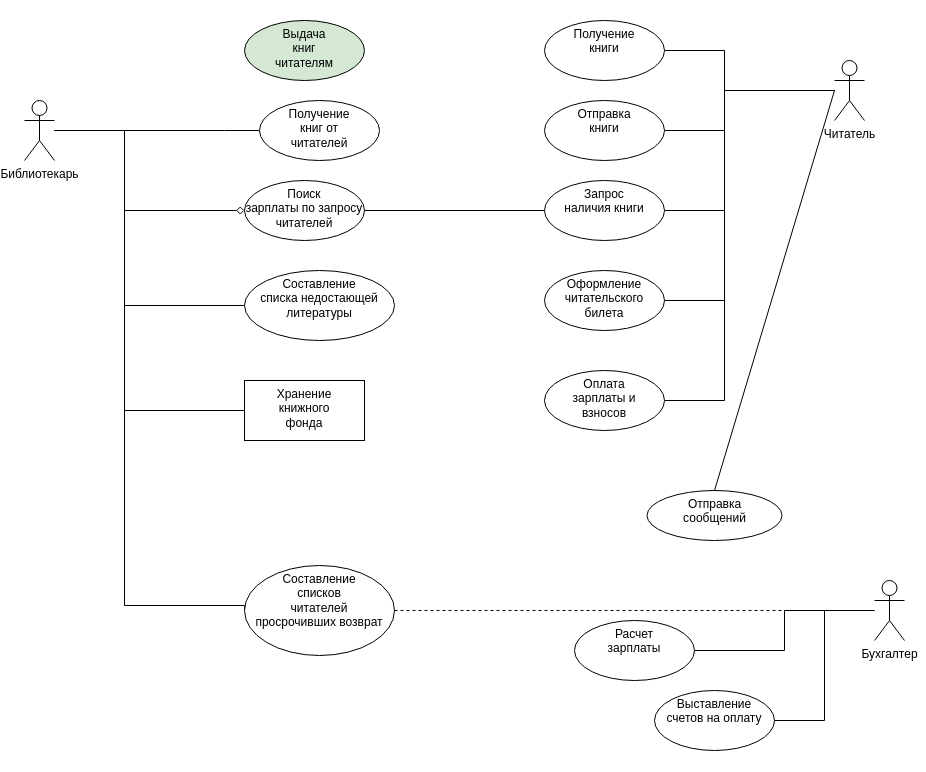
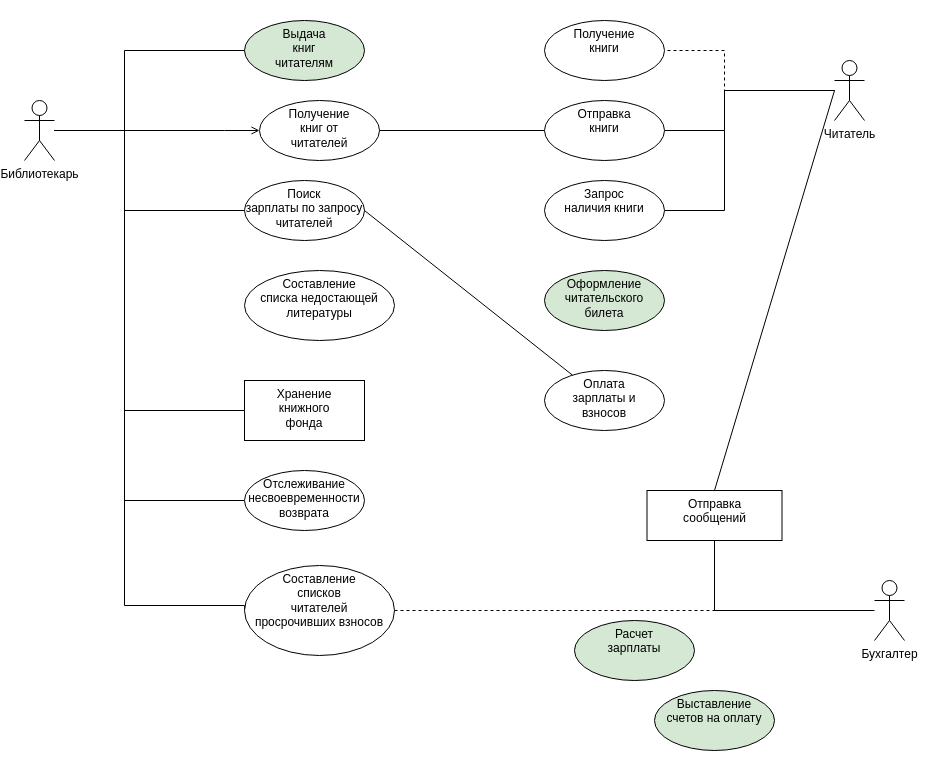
edge "Выдача книг читателям" -- "Библиотекарь": added
edge "Получение книги" -- "Читатель": style solid -> dashed
edge "Библиотекарь" -- "Получение книг от читателей": arrowhead none -> open
edge "Получение книг от читателей" -- "Отправка книги": added
edge "Библиотекарь" -> "Поиск зарплаты по запросу читателей": arrowhead diamond -> none
edge "Поиск зарплаты по запросу читателей" -- "Запрос наличия книги": now "Поиск зарплаты по запросу читателей" -- "Оплата зарплаты и взносов"
node "Оформление читательского билета": fillcolor #ffffff -> #d5e8d4
edge "Читатель" -- "Оформление читательского билета": removed
edge "Библиотекарь" -- "Составление списка недостающей литературы": removed
edge "Читатель" -- "Оплата зарплаты и взносов": removed
edge "Библиотекарь" -- "Отслеживание несвоевременности возврата": added
node "Отслеживание несвоевременности возврата": added
node "Отправка сообщений": shape ellipse -> rectangle
node "Составление списков читателей просрочивших возврат": label "Составление списков читателей просрочивших возврат" -> "Составление списков читателей просрочивших взносов"
node "Расчет зарплаты": fillcolor #ffffff -> #d5e8d4
edge "Бухгалтер" -- "Расчет зарплаты": now "Бухгалтер" -- "Отправка сообщений"
edge "Бухгалтер" -- "Выставление счетов на оплату": removed
node "Выставление счетов на оплату": fillcolor #ffffff -> #d5e8d4
